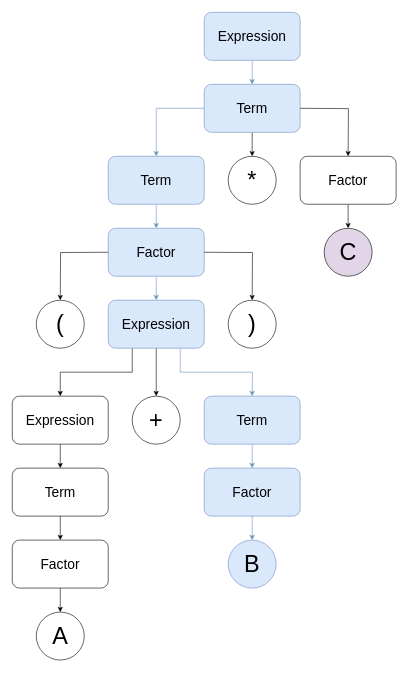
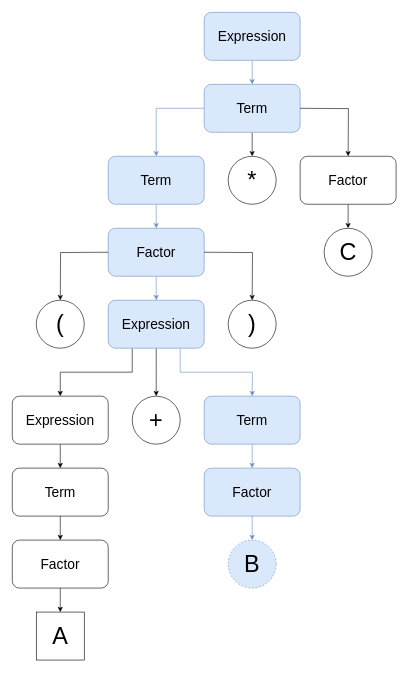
node "C": fillcolor #e1d5e7 -> #ffffff
node "B": style solid -> dashed
node "A": shape ellipse -> rectangle
